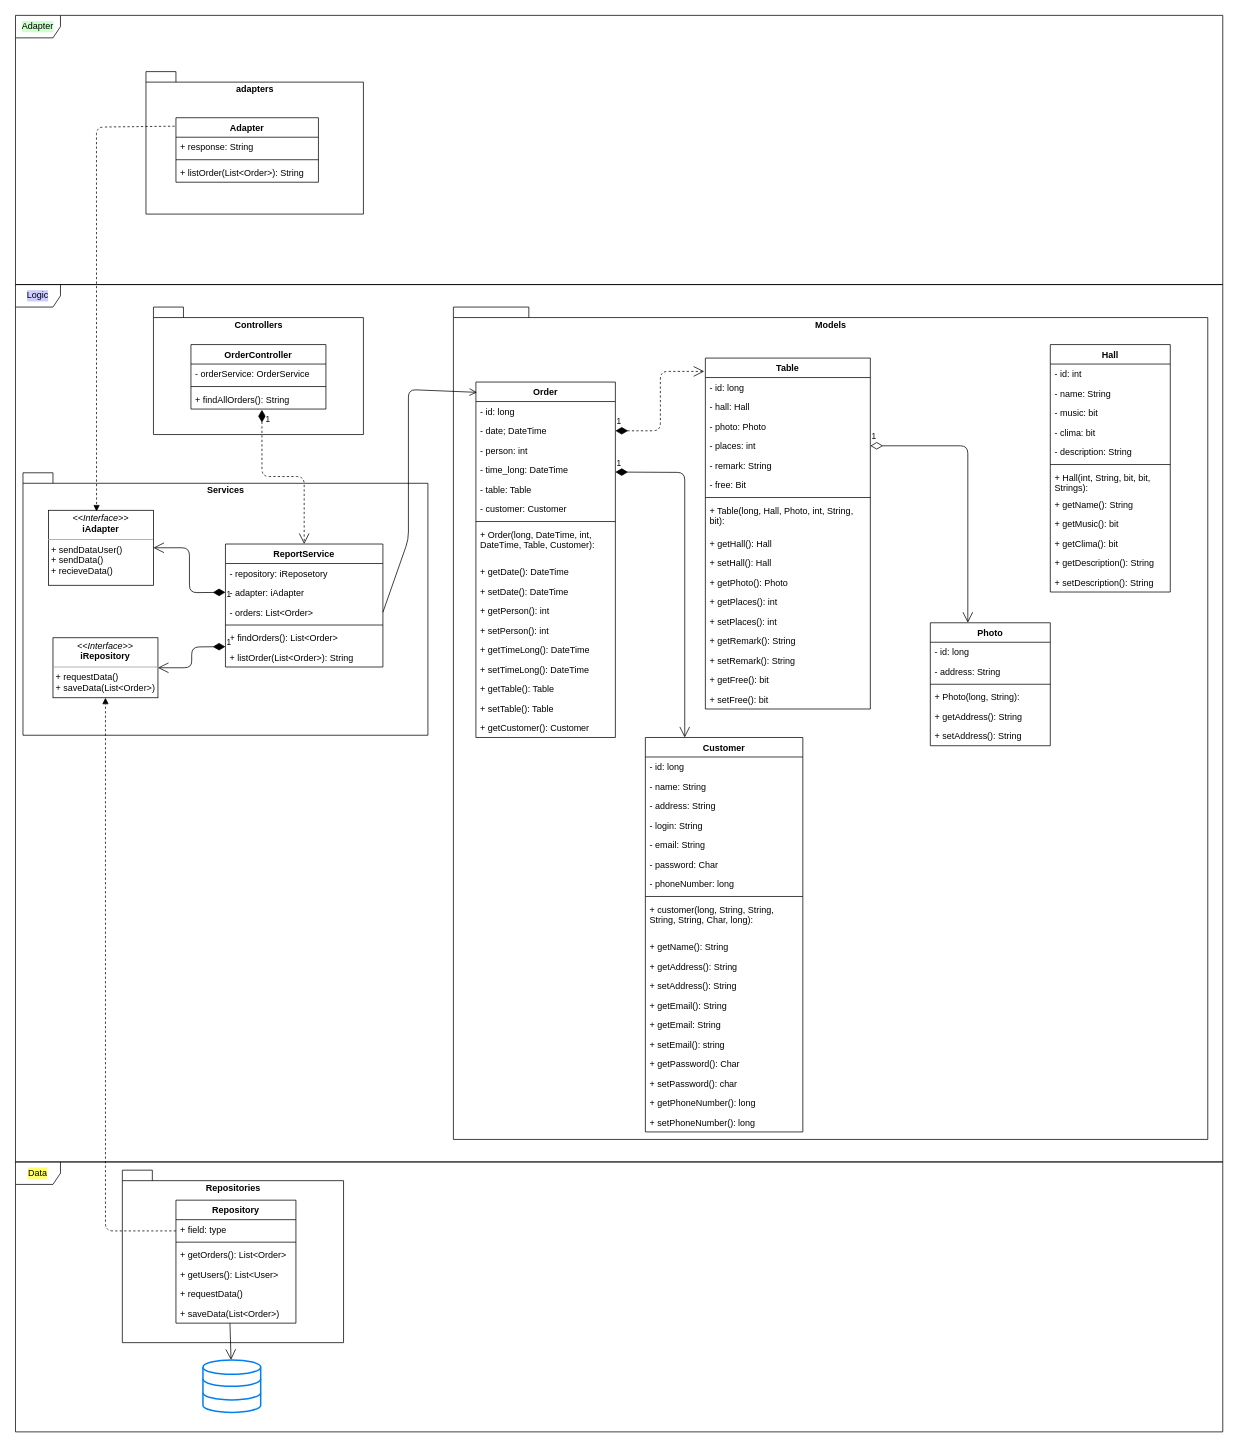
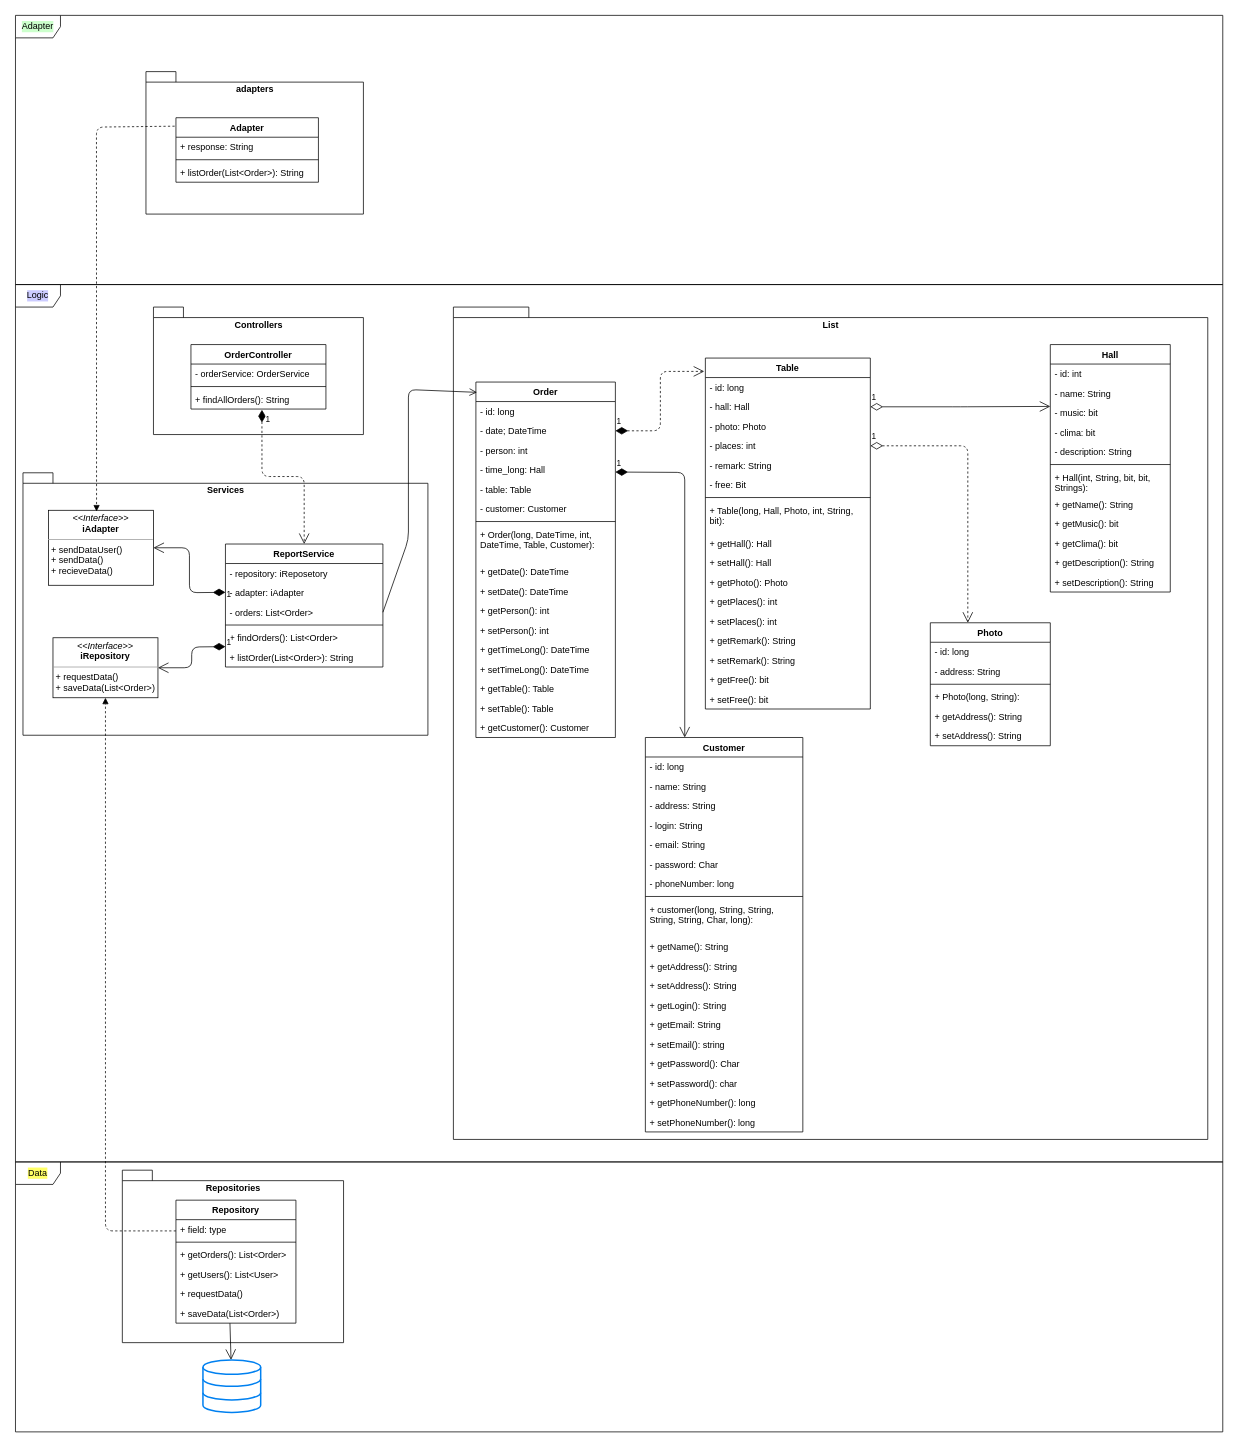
node "Models": label "Models" -> "List"
edge "- hall: Hall" -- "Hall": added, label "1"
node "- time_long: DateTime": label "- time_long: DateTime" -> "- time_long: Hall"
edge "- places: int" -- "Photo": style solid -> dashed
node "+ getEmail(): String": label "+ getEmail(): String" -> "+ getLogin(): String"
